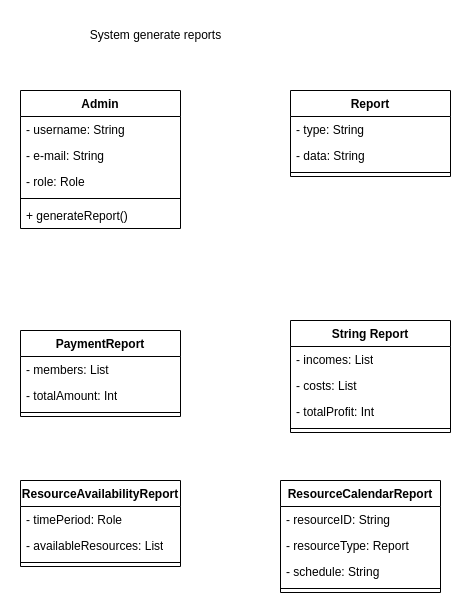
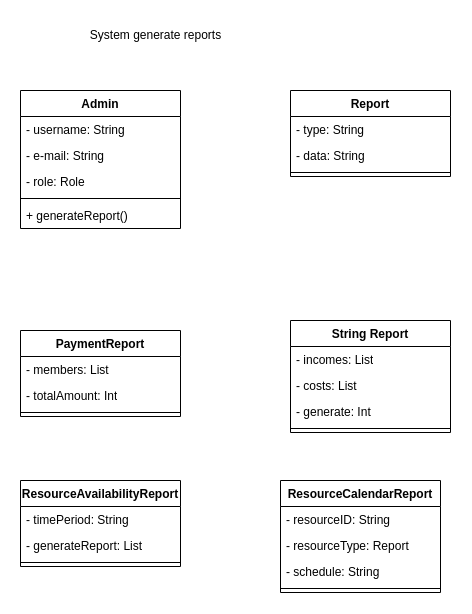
node "- totalProfit: Int": label "- totalProfit: Int" -> "- generate: Int"
node "- timePeriod: Role": label "- timePeriod: Role" -> "- timePeriod: String"
node "- availableResources: List": label "- availableResources: List" -> "- generateReport: List"
